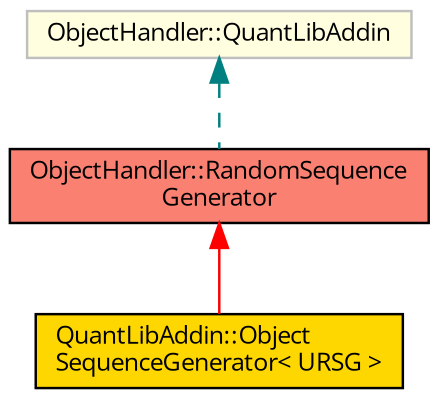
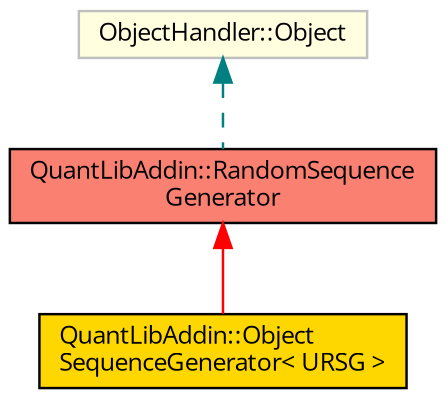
node "ObjectHandler::QuantLibAddin": label "ObjectHandler::QuantLibAddin" -> "ObjectHandler::Object"
node "ObjectHandler::RandomSequence Generator": label "ObjectHandler::RandomSequence Generator" -> "QuantLibAddin::RandomSequence Generator"
